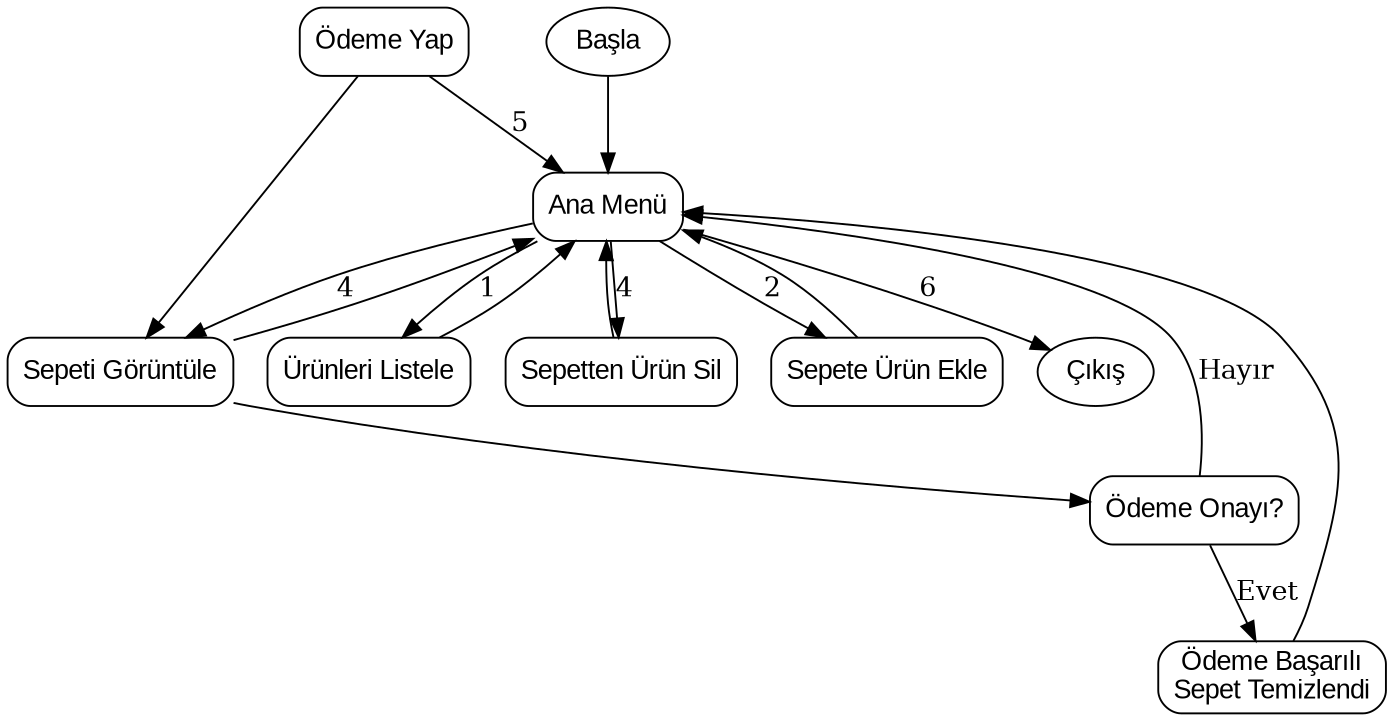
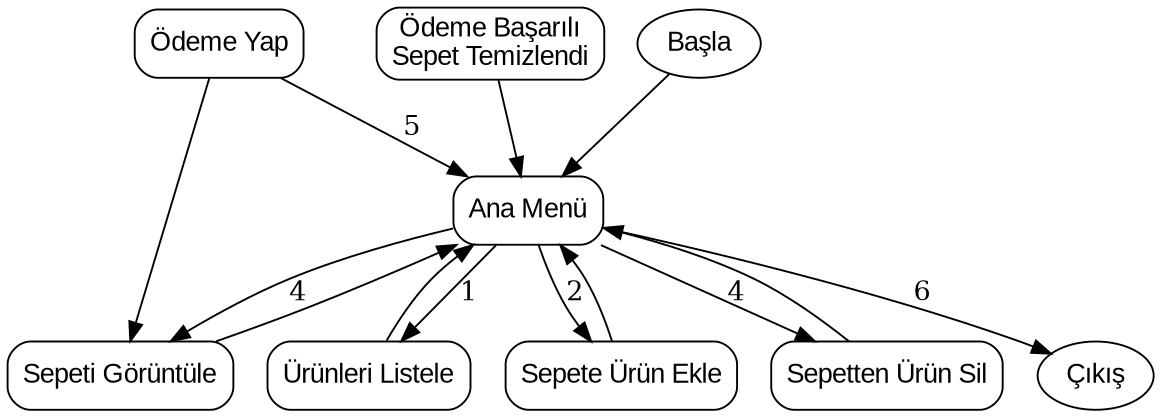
node "Ödeme Onayı?": removed
